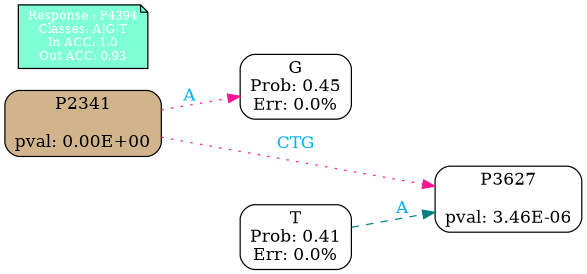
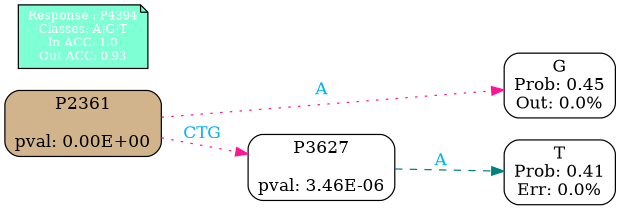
node "G Prob: 0.45 Err: 0.0%": label "G Prob: 0.45 Err: 0.0%" -> "G Prob: 0.45 Out: 0.0%"
node "P2341 pval: 0.00E+00": label "P2341 pval: 0.00E+00" -> "P2361 pval: 0.00E+00"
edge "T Prob: 0.41 Err: 0.0%" -> "P3627 pval: 3.46E-06": reversed
